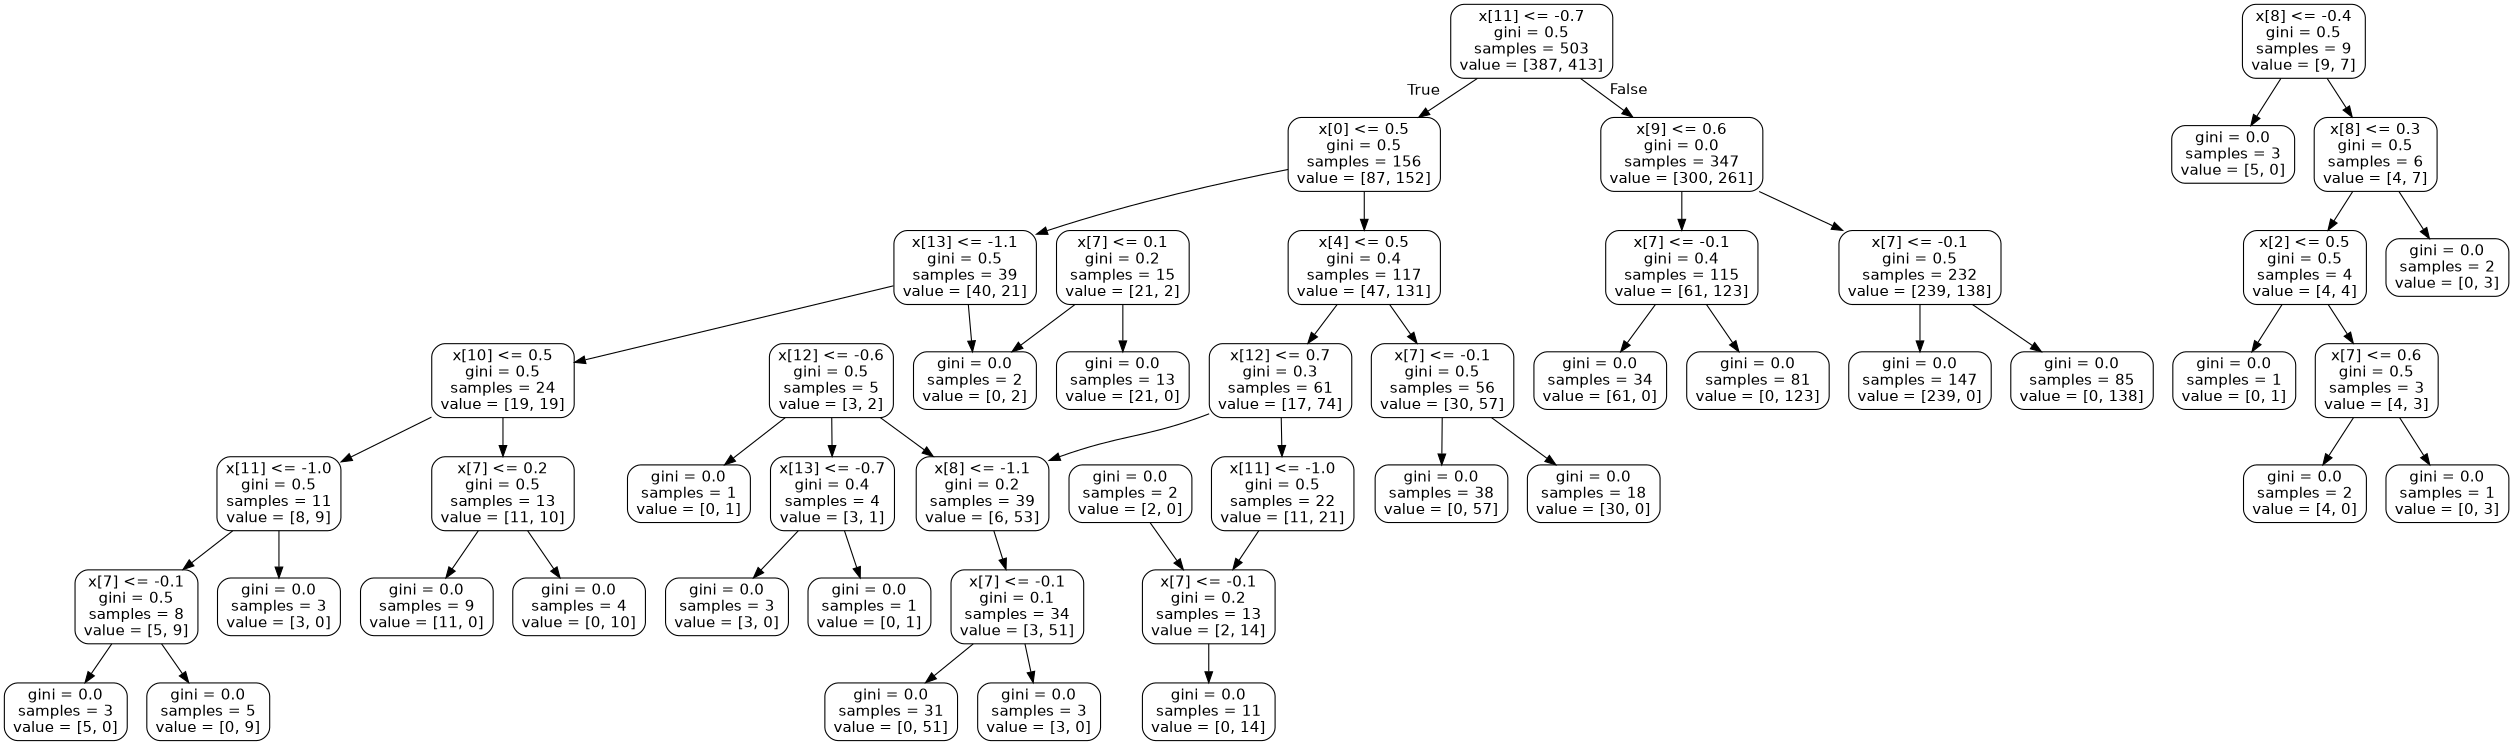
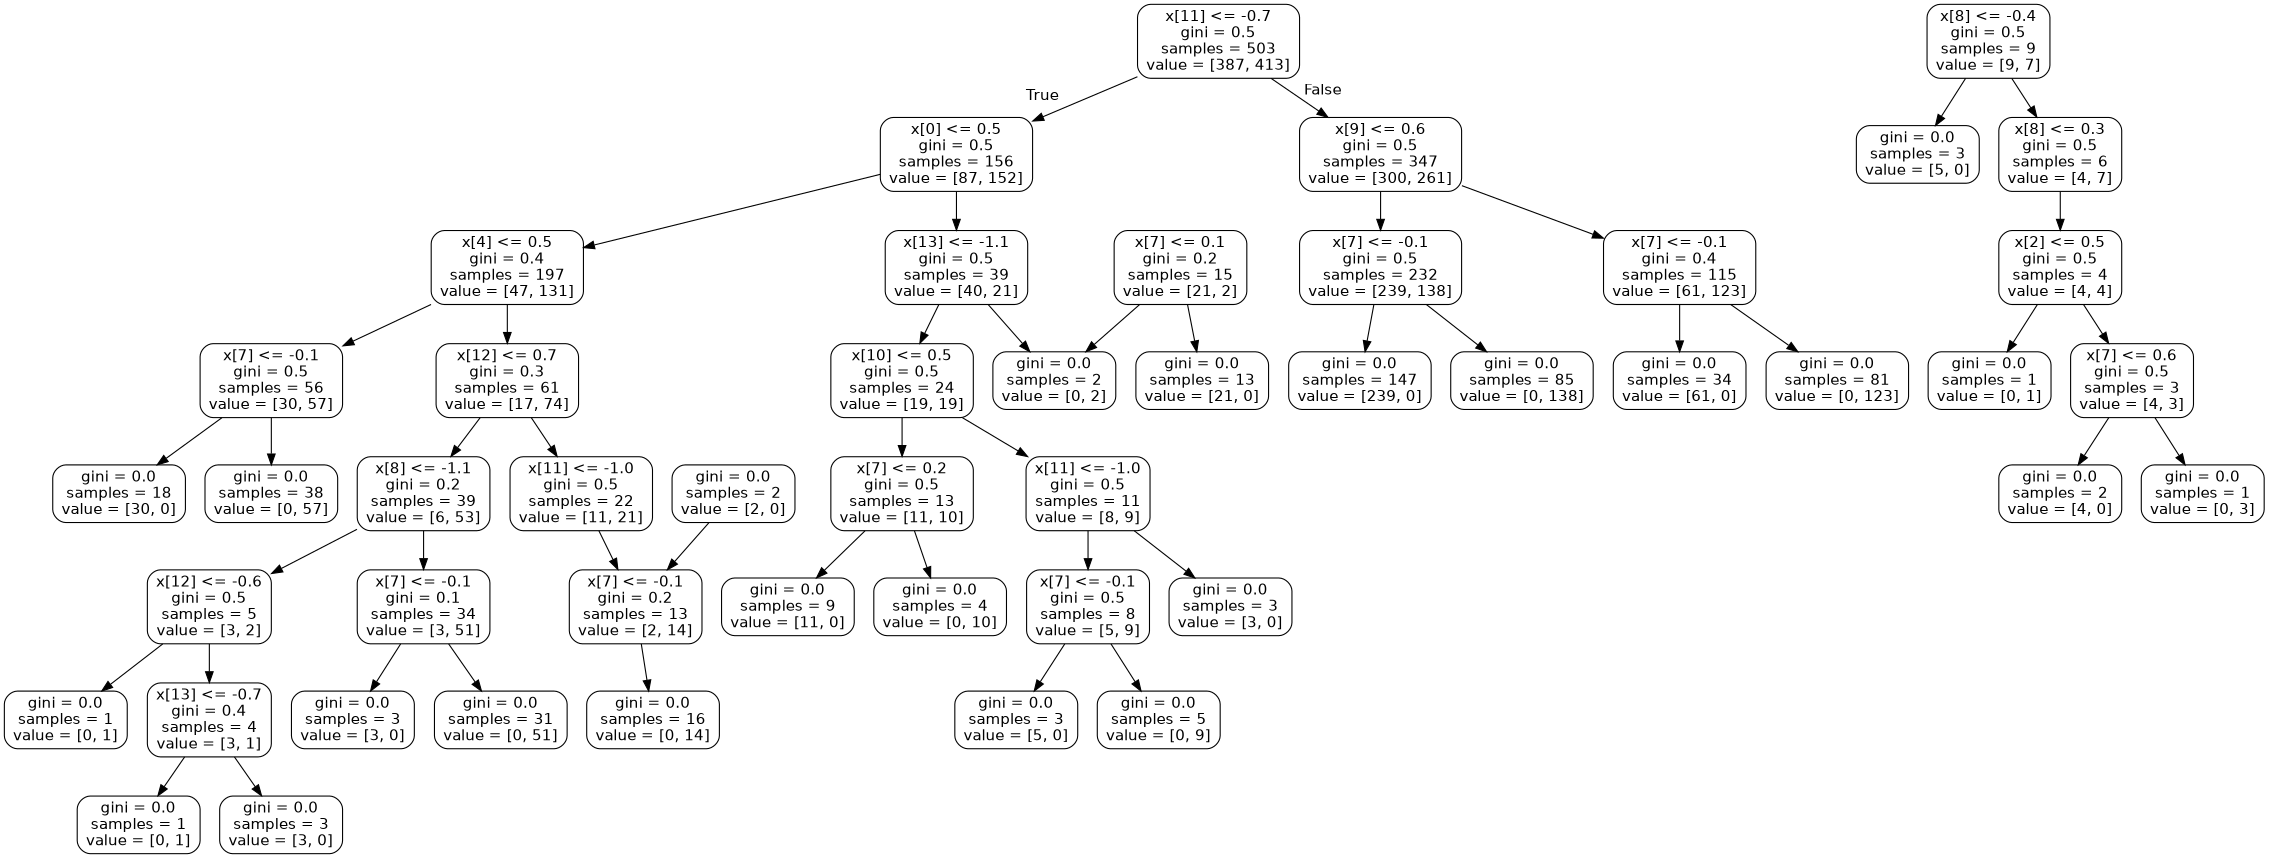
node "x[9] <= 0.6 gini = 0.0 samples = 347 value = [300, 261]": label "x[9] <= 0.6 gini = 0.0 samples = 347 value = [300, 261]" -> "x[9] <= 0.6 gini = 0.5 samples = 347 value = [300, 261]"
node "x[4] <= 0.5 gini = 0.4 samples = 117 value = [47, 131]": label "x[4] <= 0.5 gini = 0.4 samples = 117 value = [47, 131]" -> "x[4] <= 0.5 gini = 0.4 samples = 197 value = [47, 131]"
node "gini = 0.0 samples = 2 value = [0, 3]": removed
edge "x[12] <= -0.6 gini = 0.5 samples = 5 value = [3, 2]" -> "x[8] <= -1.1 gini = 0.2 samples = 39 value = [6, 53]": reversed
node "gini = 0.0 samples = 11 value = [0, 14]": label "gini = 0.0 samples = 11 value = [0, 14]" -> "gini = 0.0 samples = 16 value = [0, 14]"
